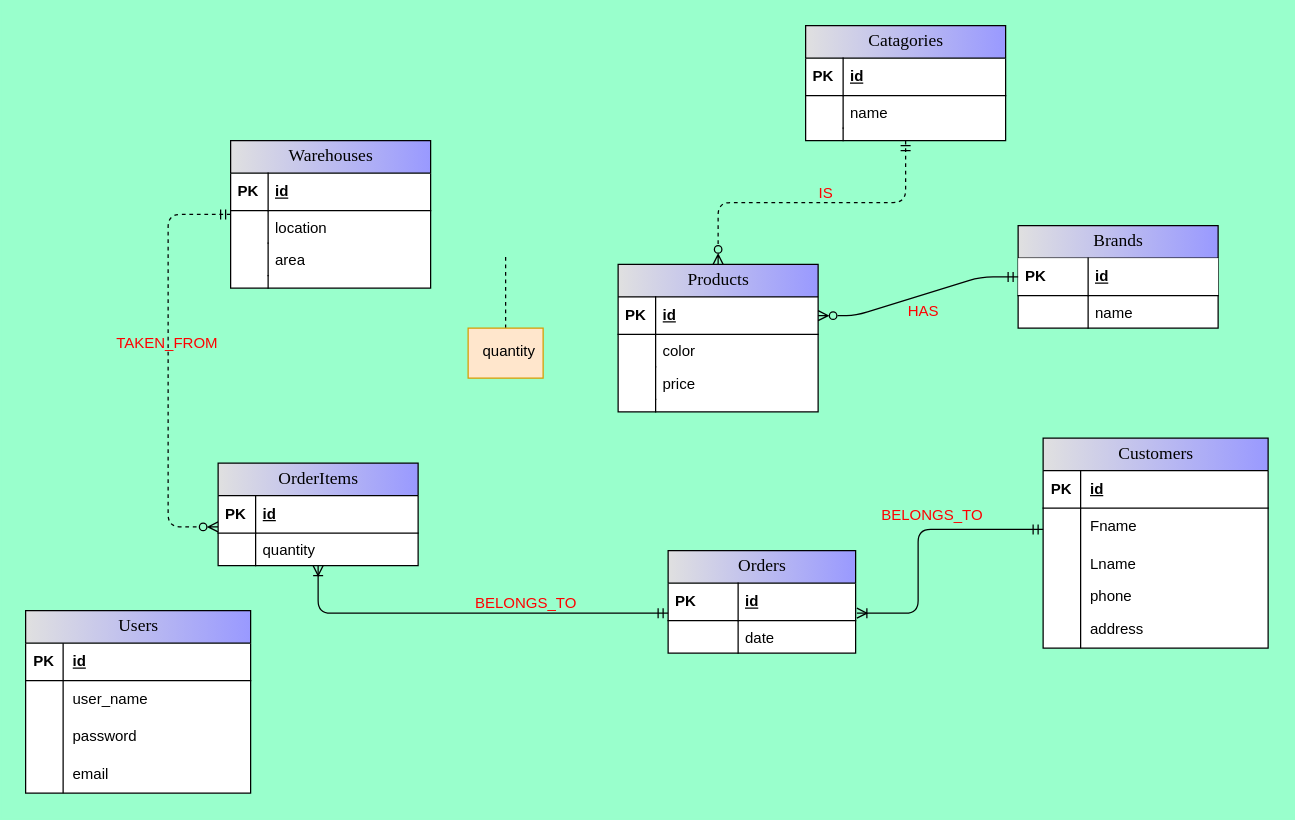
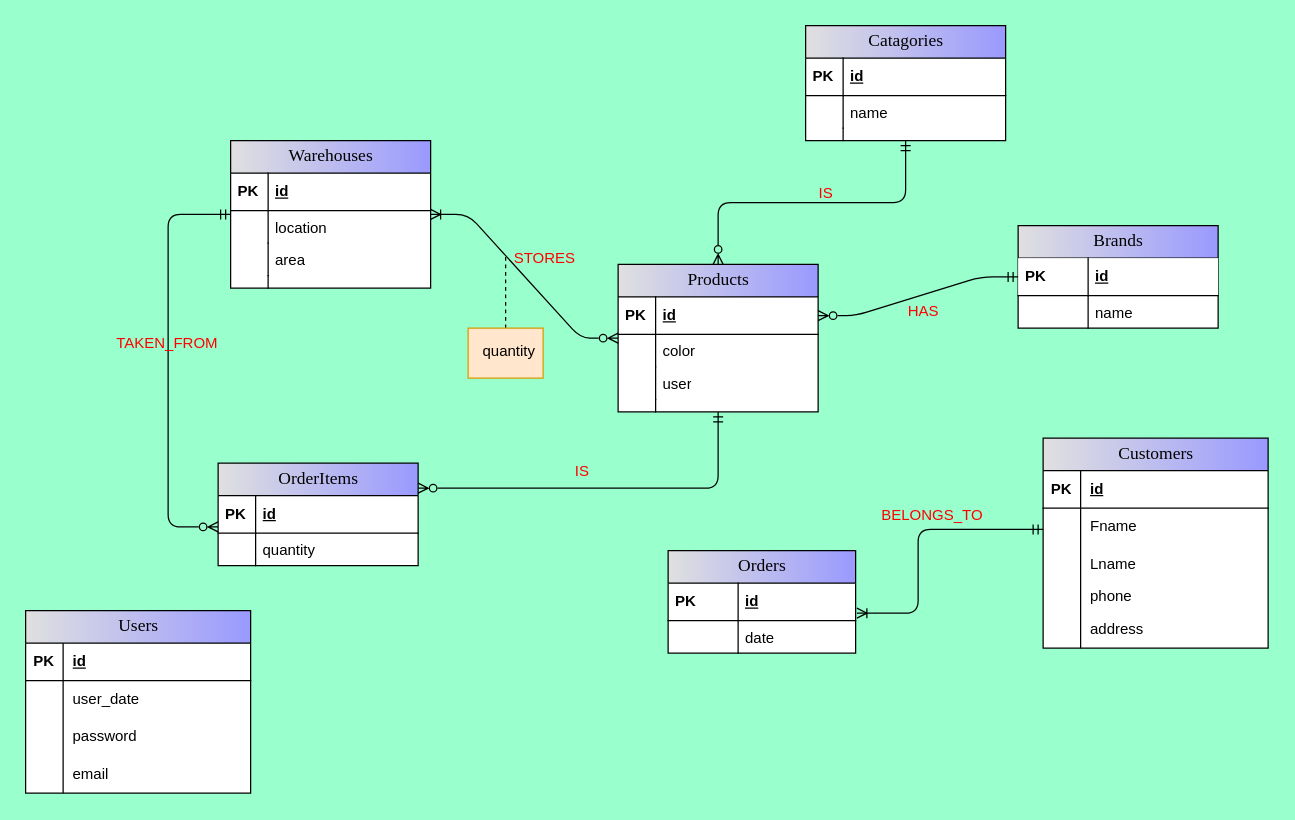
edge "Catagories" -- "Products": style dashed -> solid
edge "Warehouses" -- "Products": added, label "STORES"
edge "Warehouses" -- "OrderItems": style dashed -> solid
node "price": label "price" -> "user"
edge "Products" -- "OrderItems": added, label "IS"
edge "OrderItems" -- "Orders": removed, label "BELONGS_TO"
node "user_name": label "user_name" -> "user_date"
